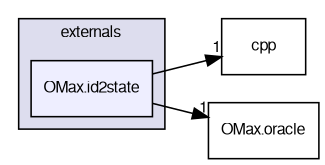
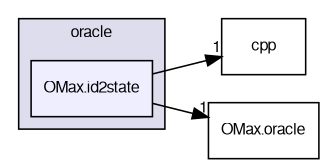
cluster "externals": label "externals" -> "oracle"
